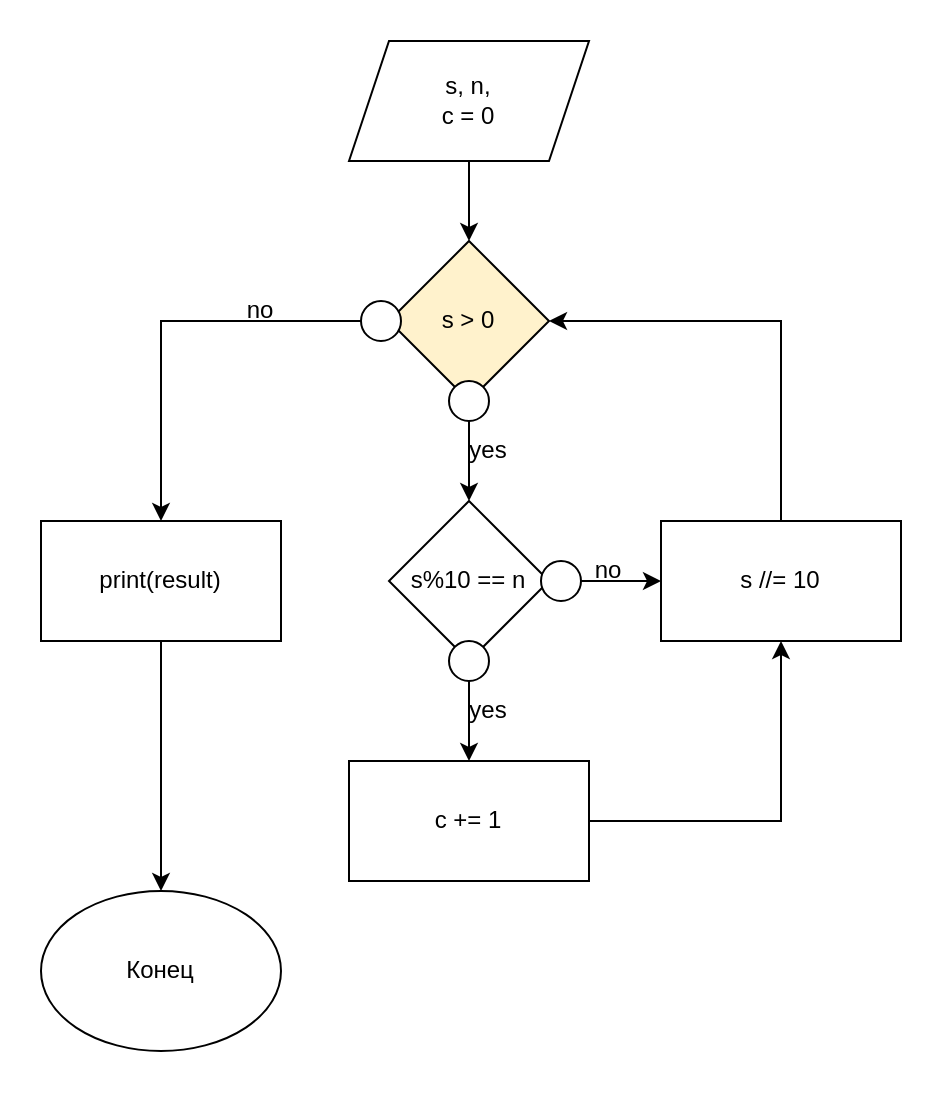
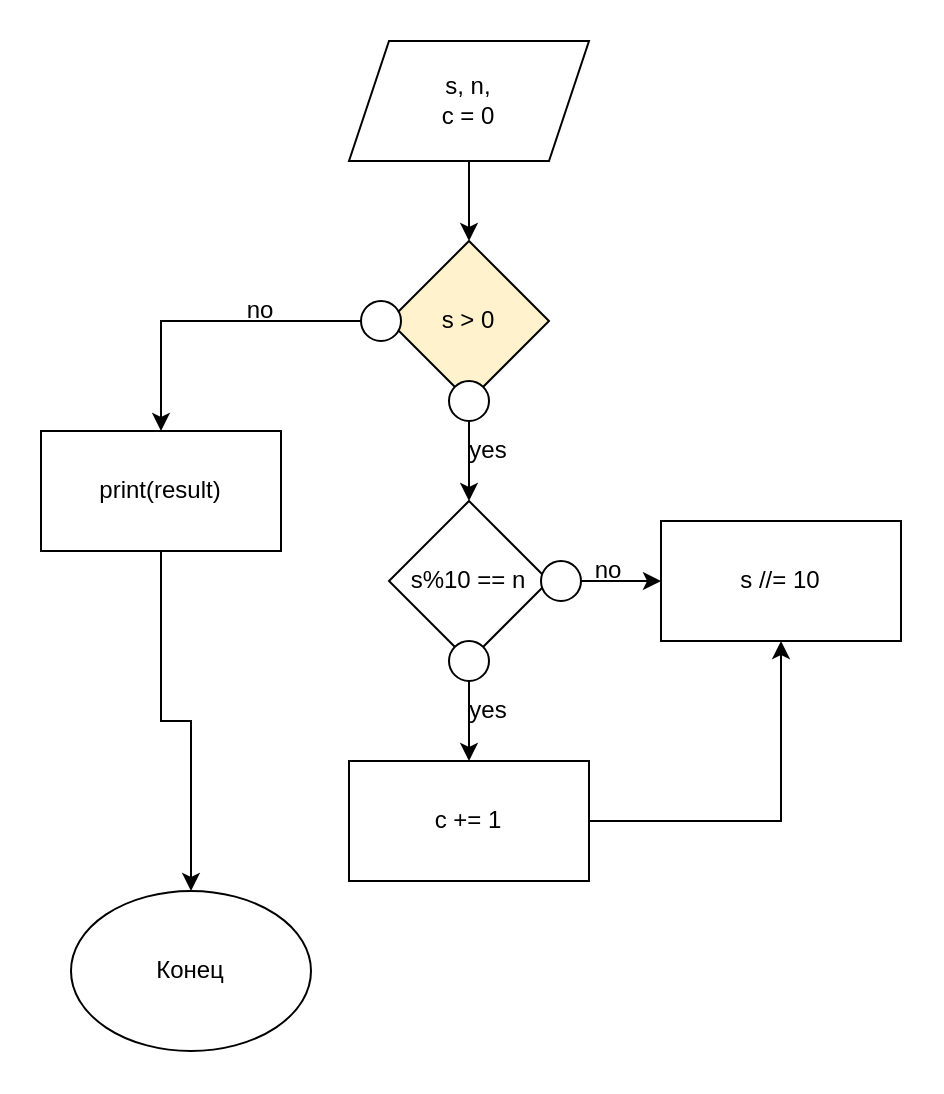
edge "s //= 10" -> "s > 0": removed
node "print(result)": moved (161, 581) -> (161, 491)
node "Конец": moved (161, 971) -> (191, 971)
